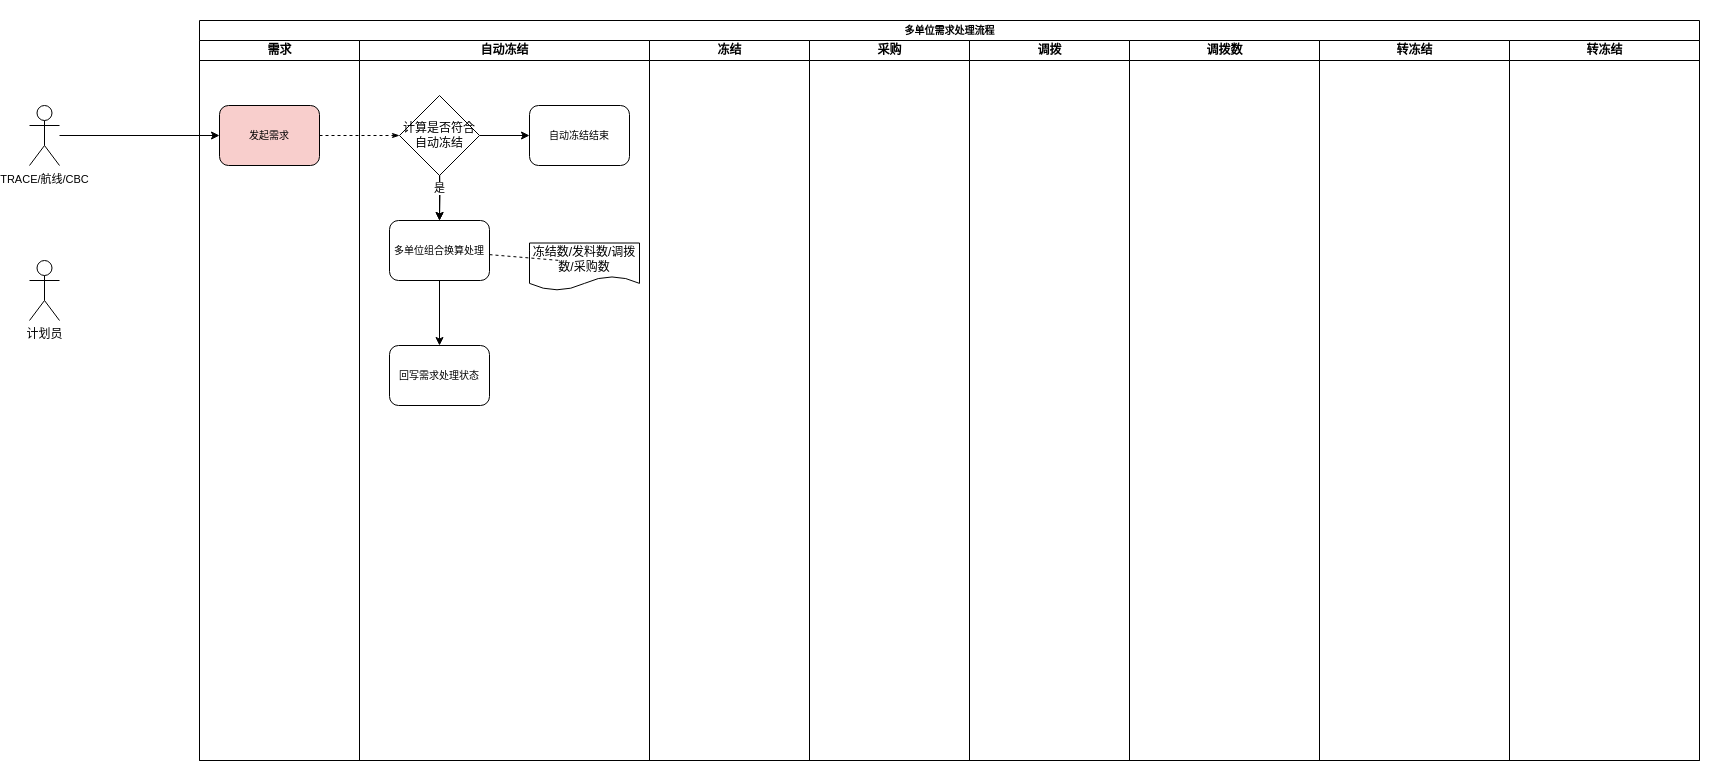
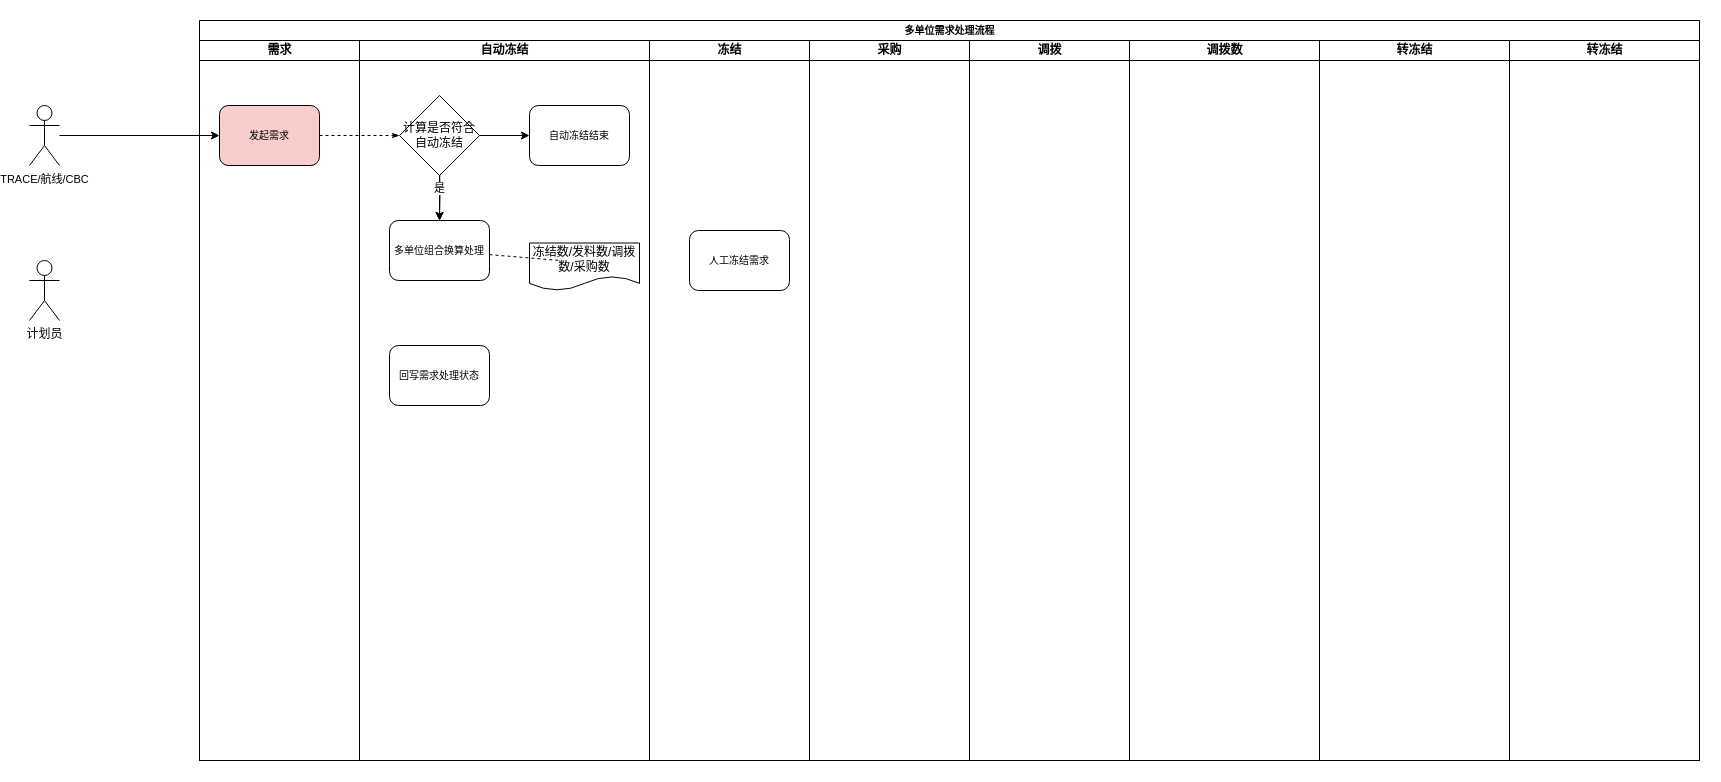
node "人工冻结需求": added
edge "多单位组合换算处理" -> "回写需求处理状态": removed
